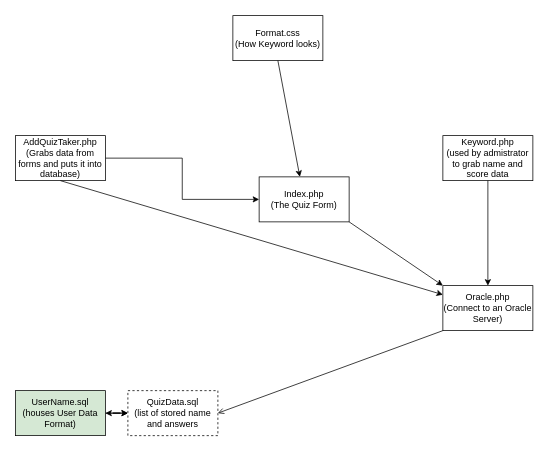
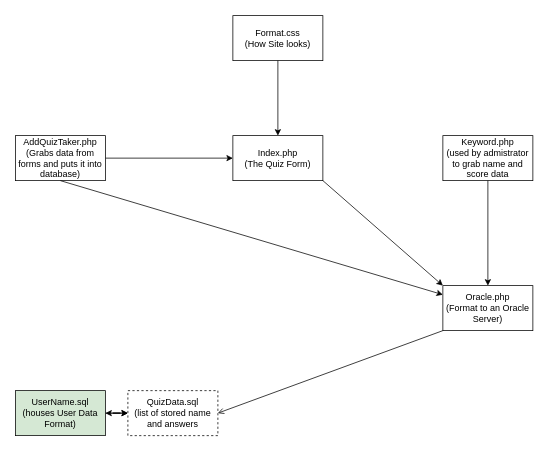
node "Format.css (How Keyword looks)": label "Format.css (How Keyword looks)" -> "Format.css (How Site looks)"
node "Index.php (The Quiz Form)": moved (304, 199) -> (278, 158)
node "Oracle.php (Connect to an Oracle Server)": label "Oracle.php (Connect to an Oracle Server)" -> "Oracle.php (Format to an Oracle Server)"
